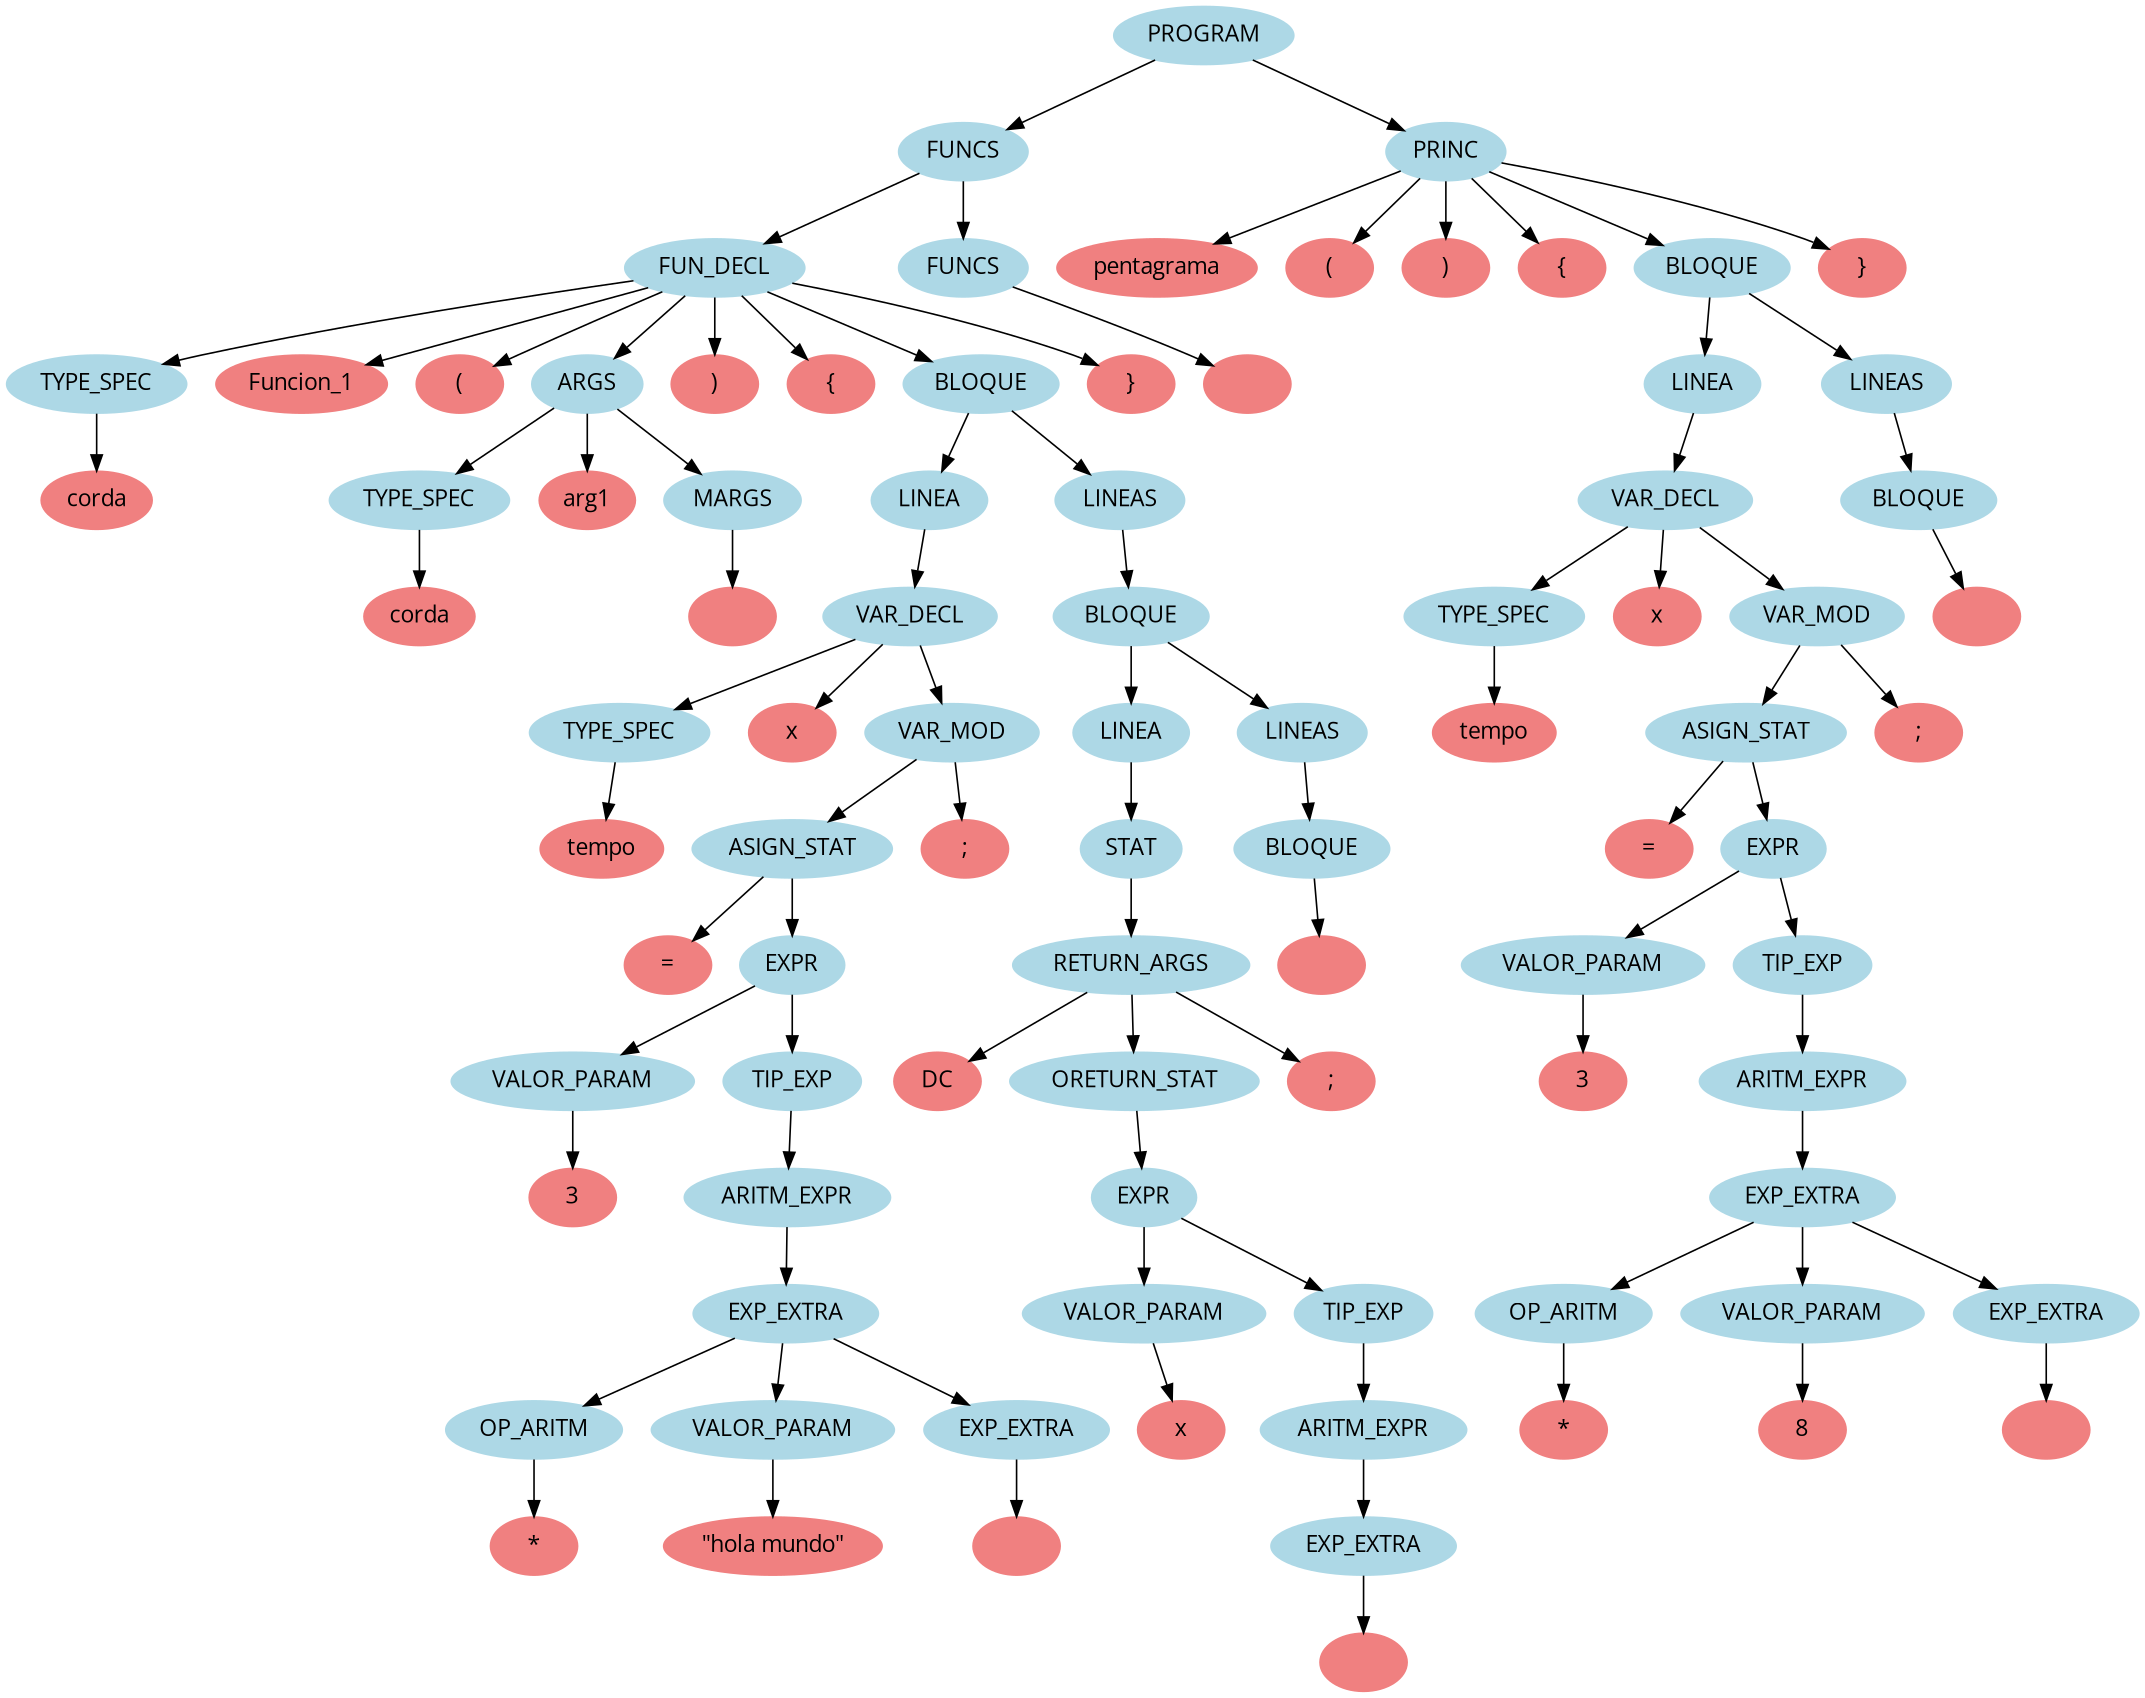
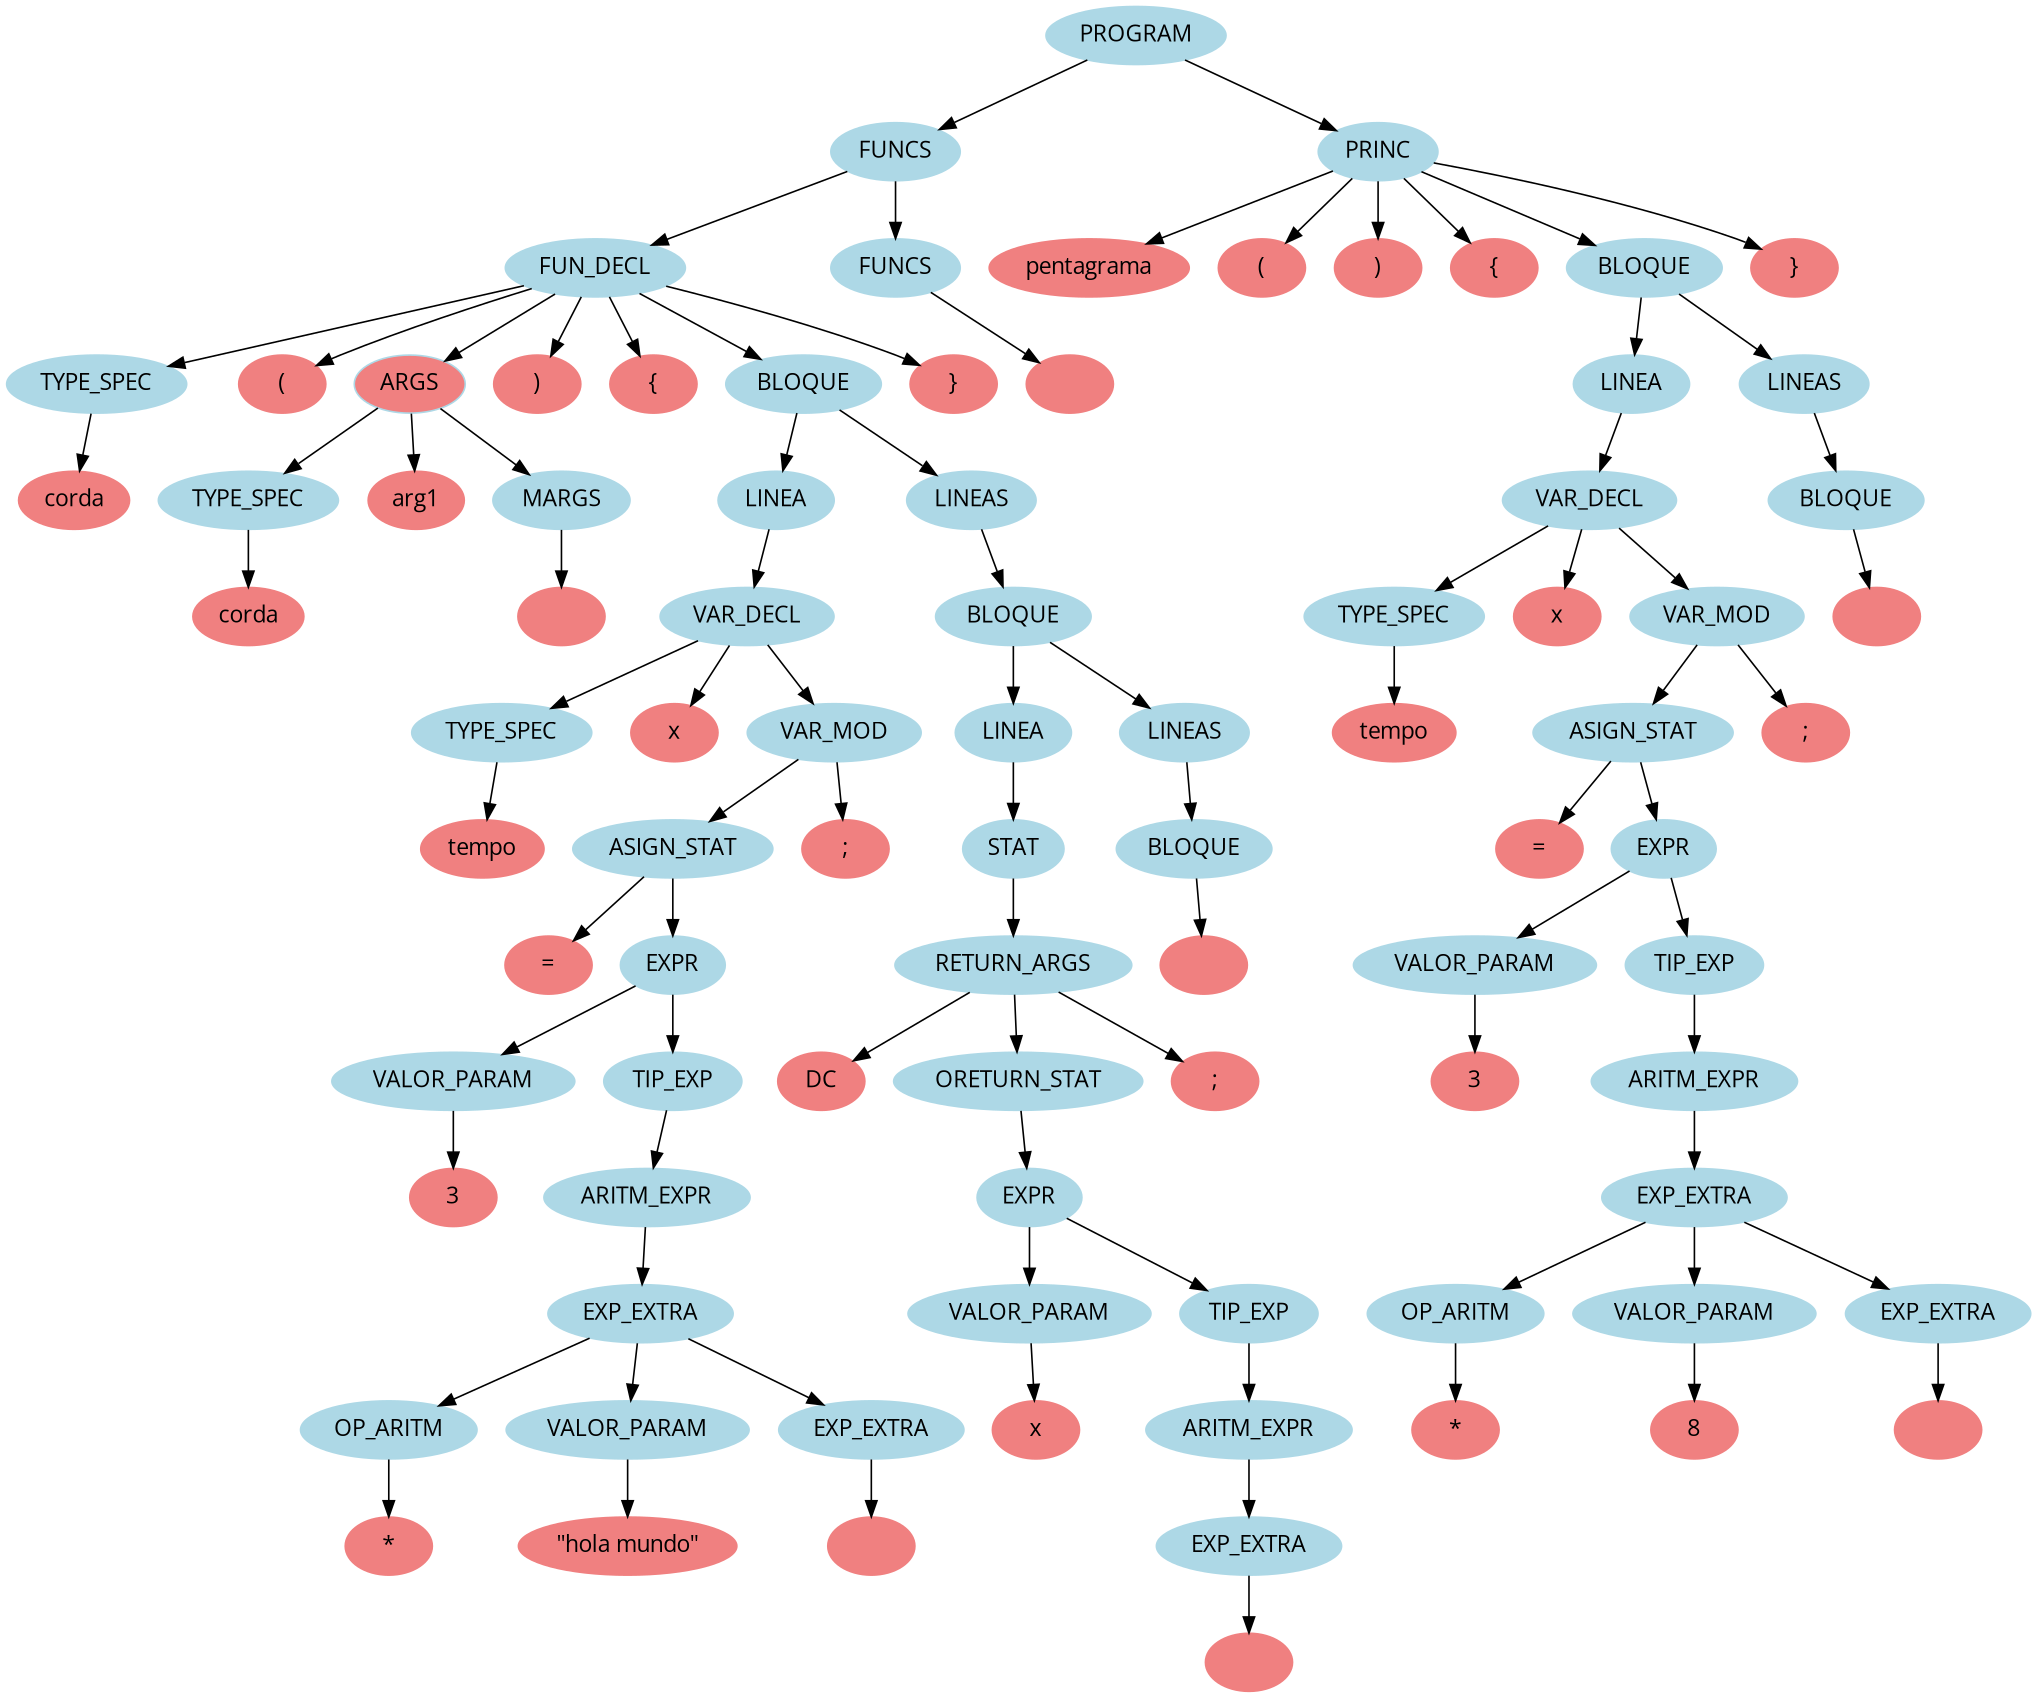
node "Funcion_1": removed
node "ARGS": fillcolor lightblue -> lightcoral
